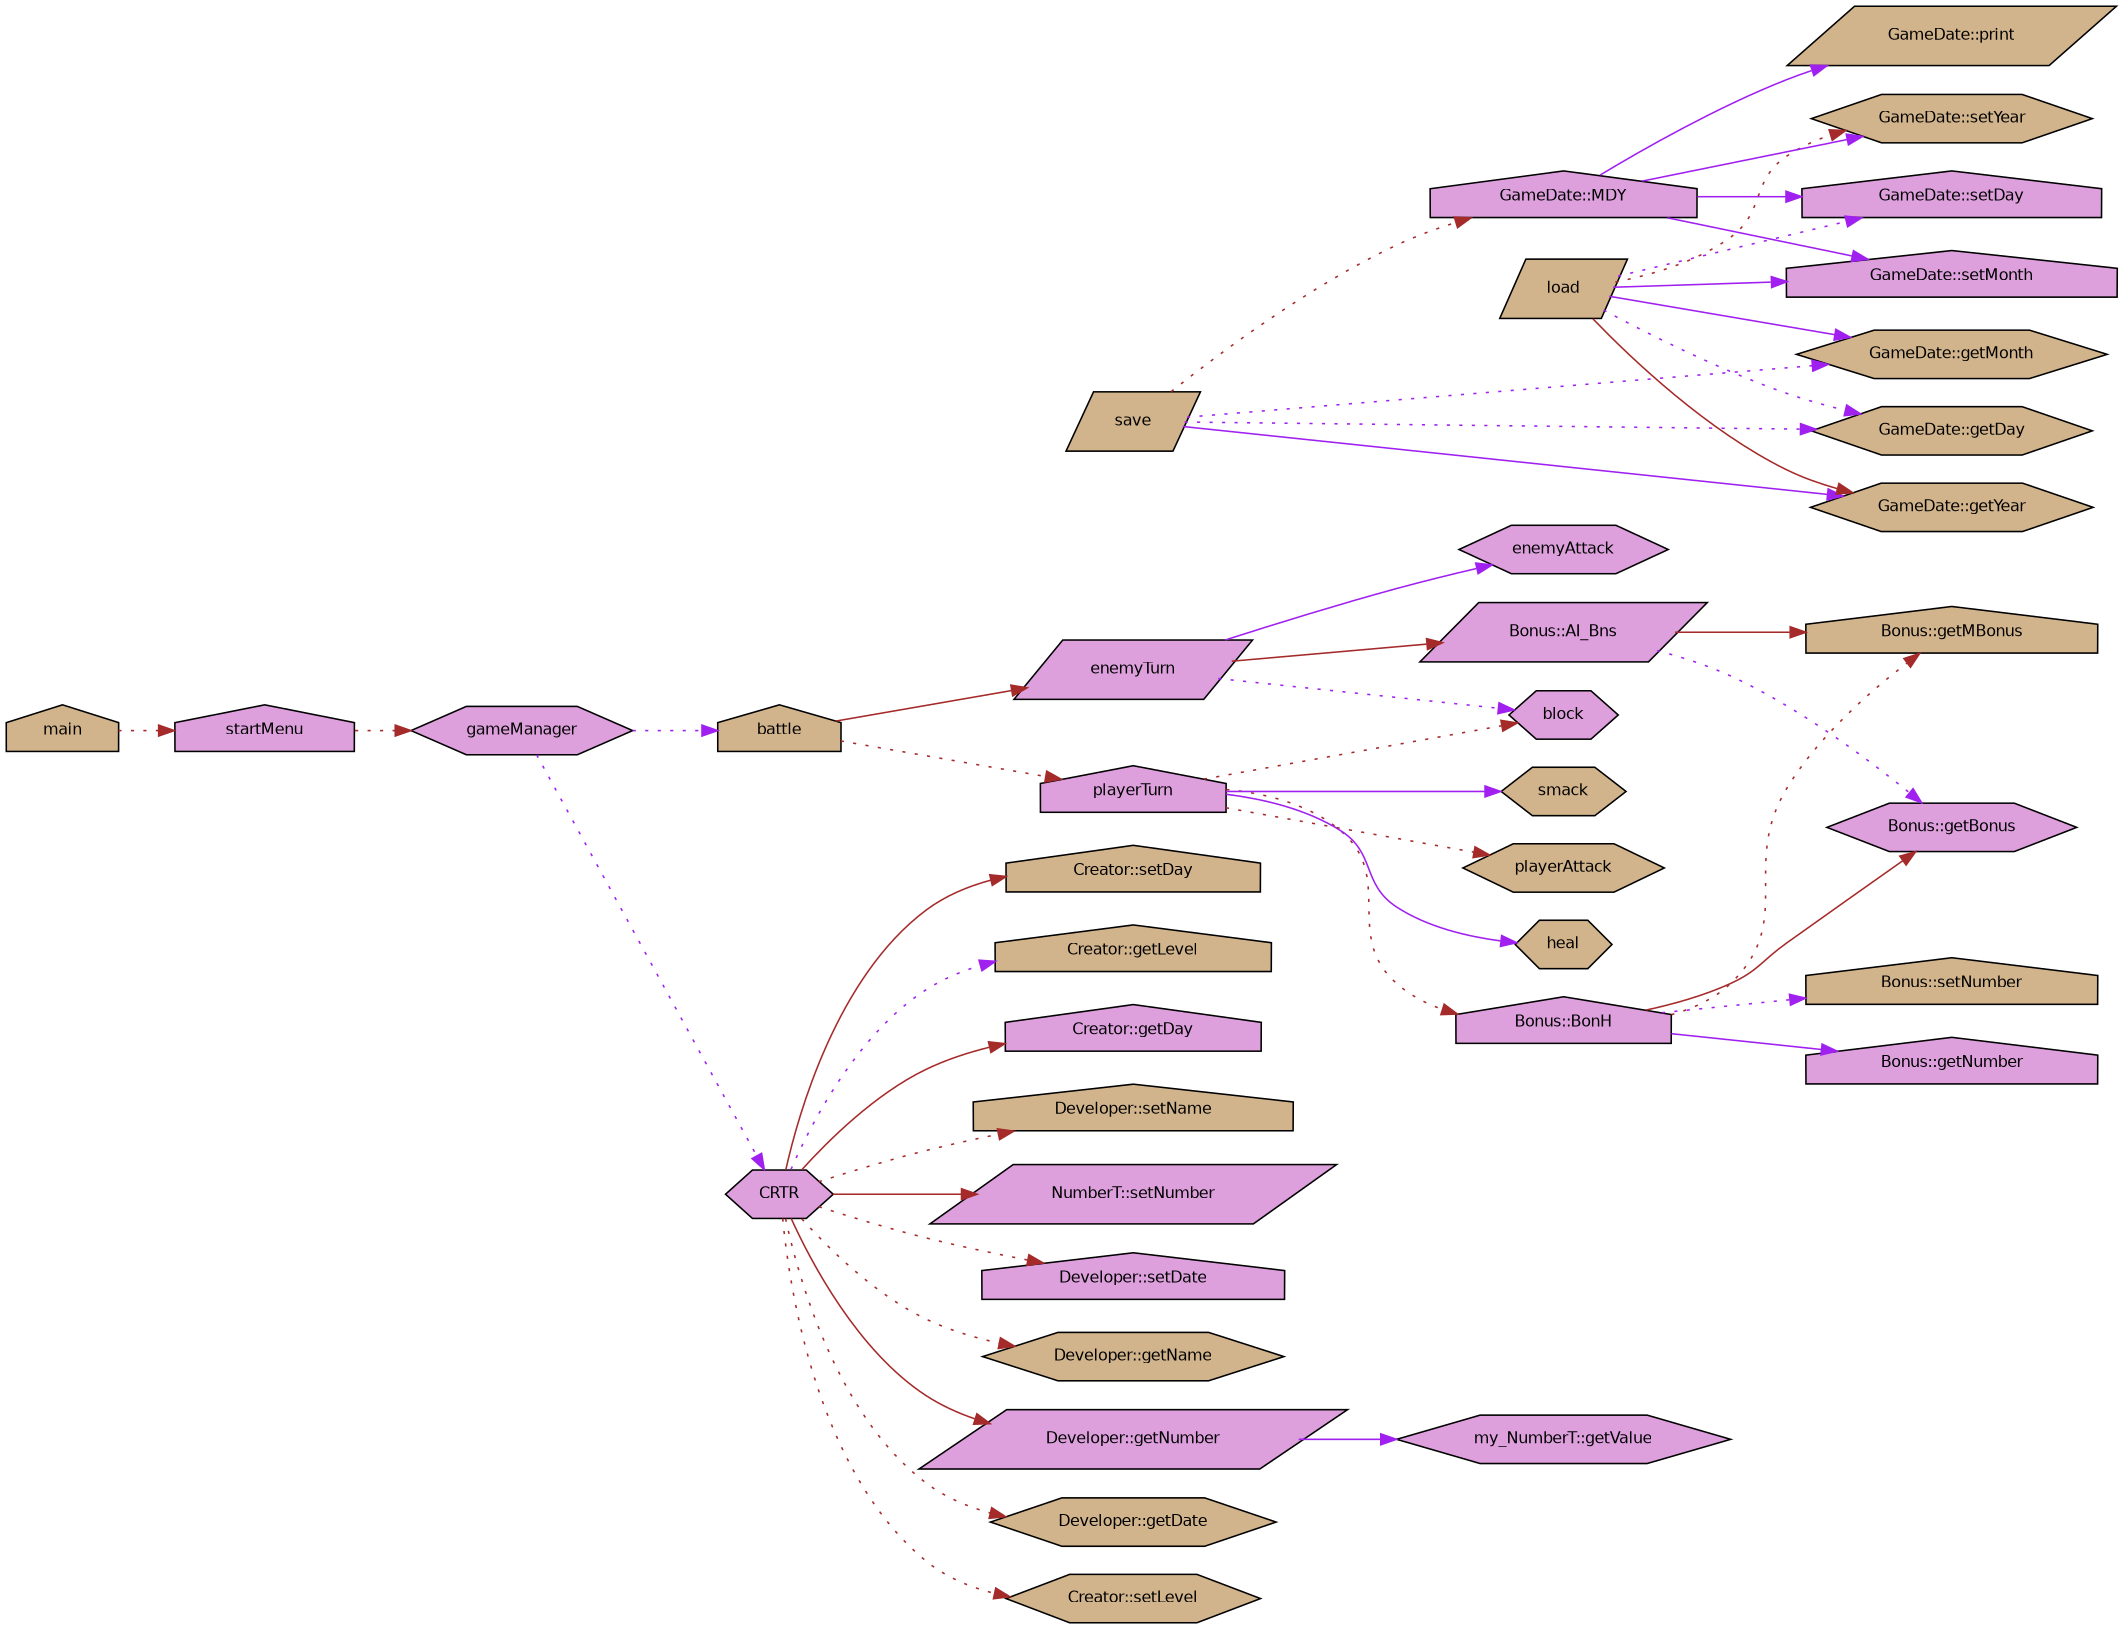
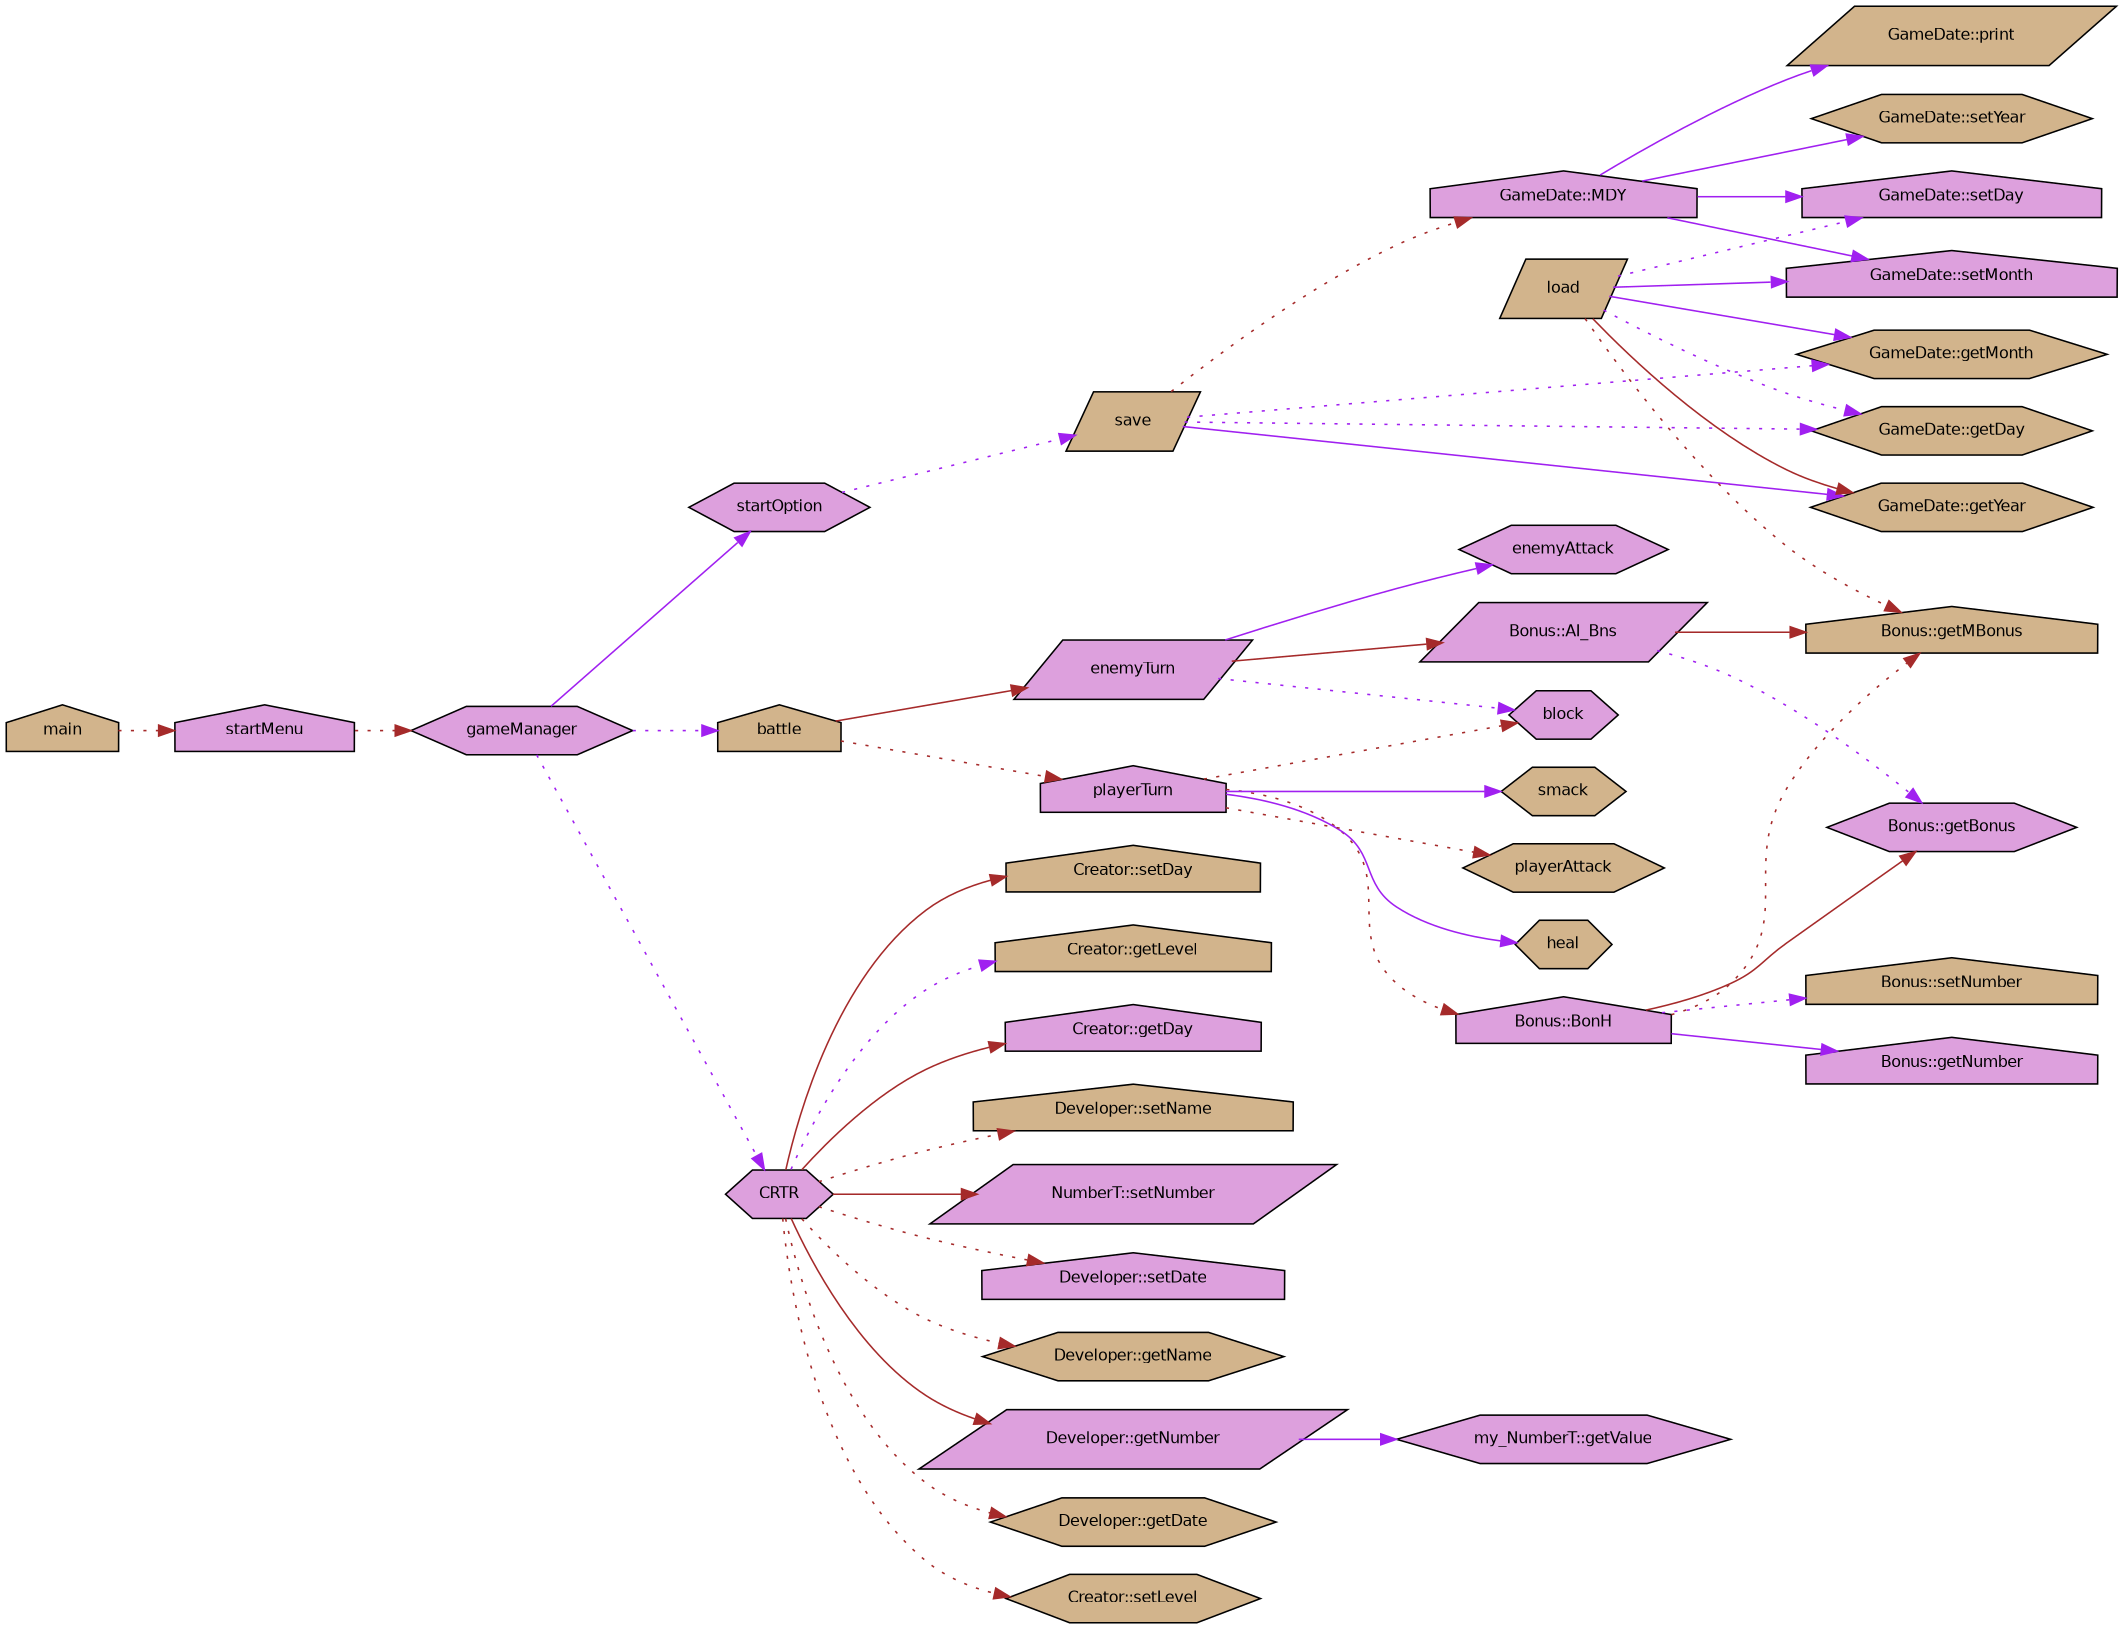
edge "load" -> "GameDate::setYear": now "load" -> "Bonus::getMBonus"
node "startOption": added
